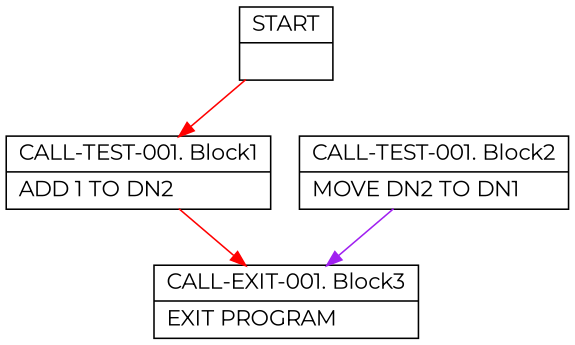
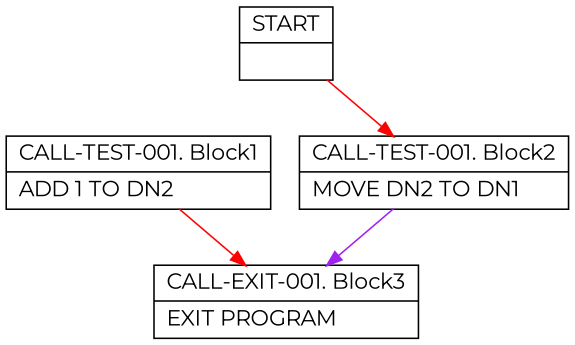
edge "START" -> "CALL-TEST-001. Block1": now "START" -> "CALL-TEST-001. Block2"
